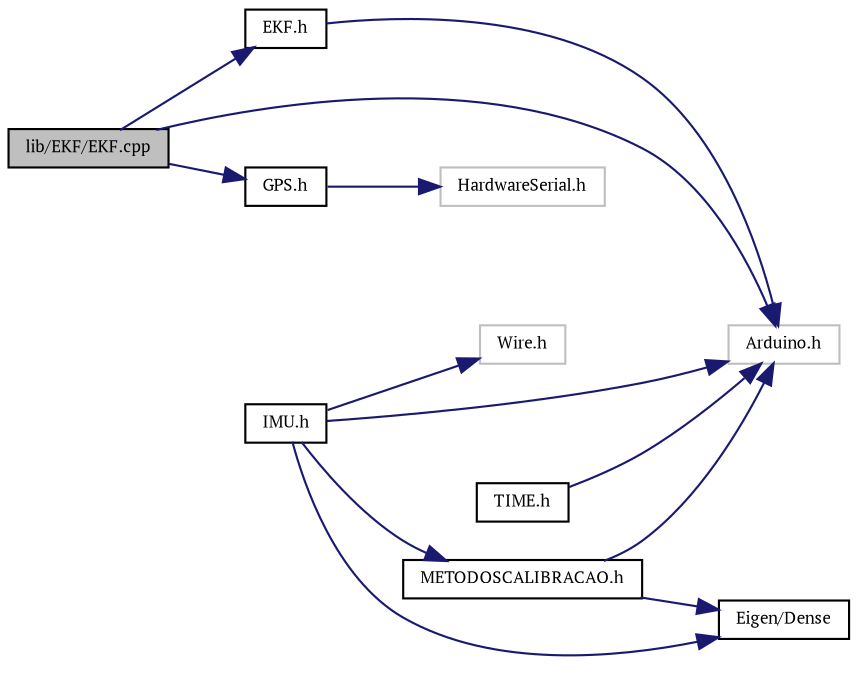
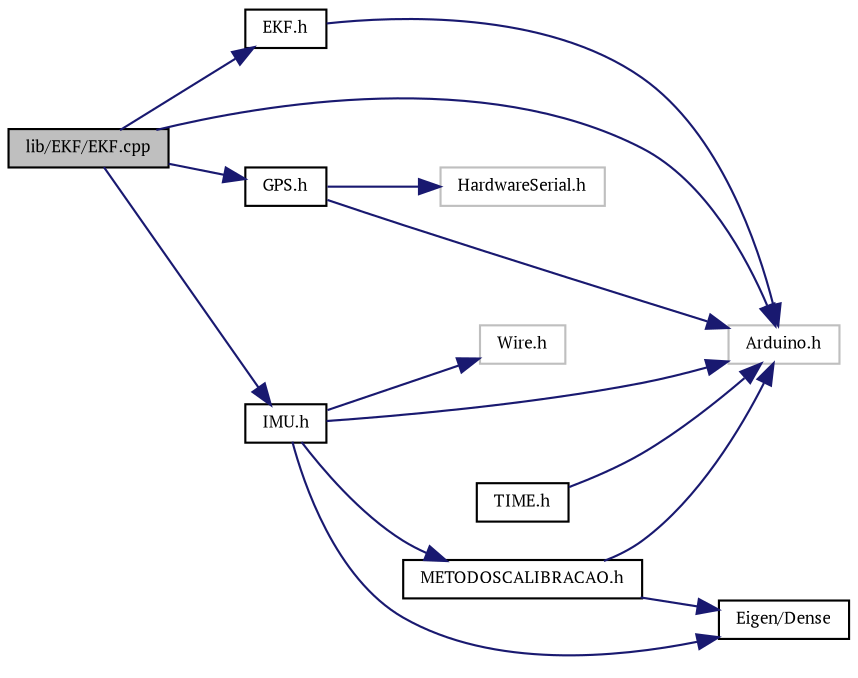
edge "GPS.h" -> "Arduino.h": added
edge "lib/EKF/EKF.cpp" -> "IMU.h": added
